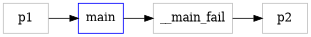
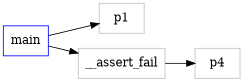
edge "p1" -> "main": reversed
node "__main_fail": label "__main_fail" -> "__assert_fail"
node "p2": label "p2" -> "p4"
